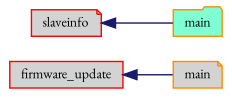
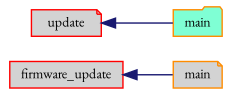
node "slaveinfo": label "slaveinfo" -> "update"
